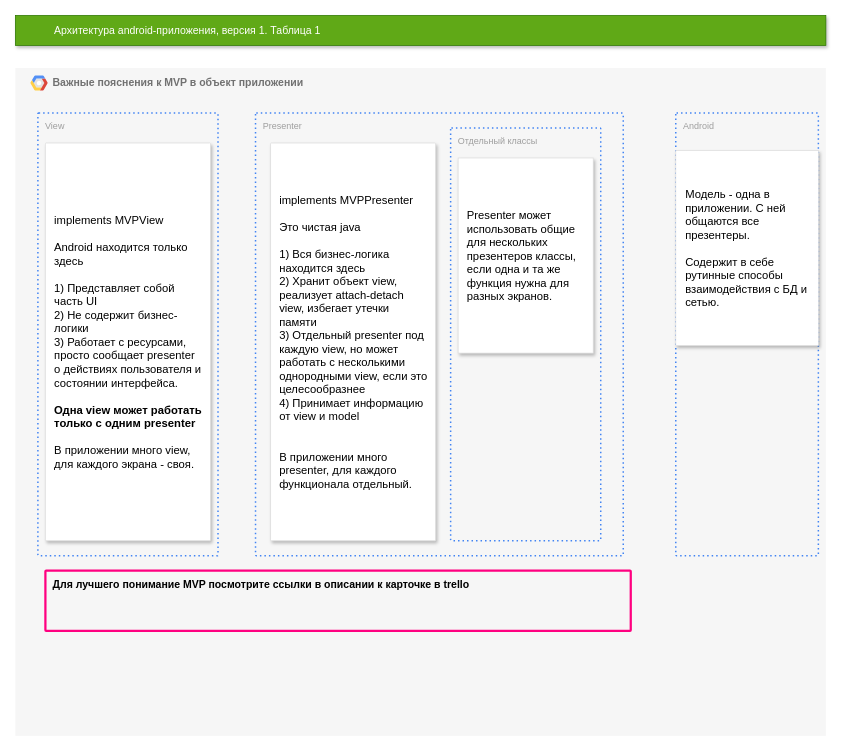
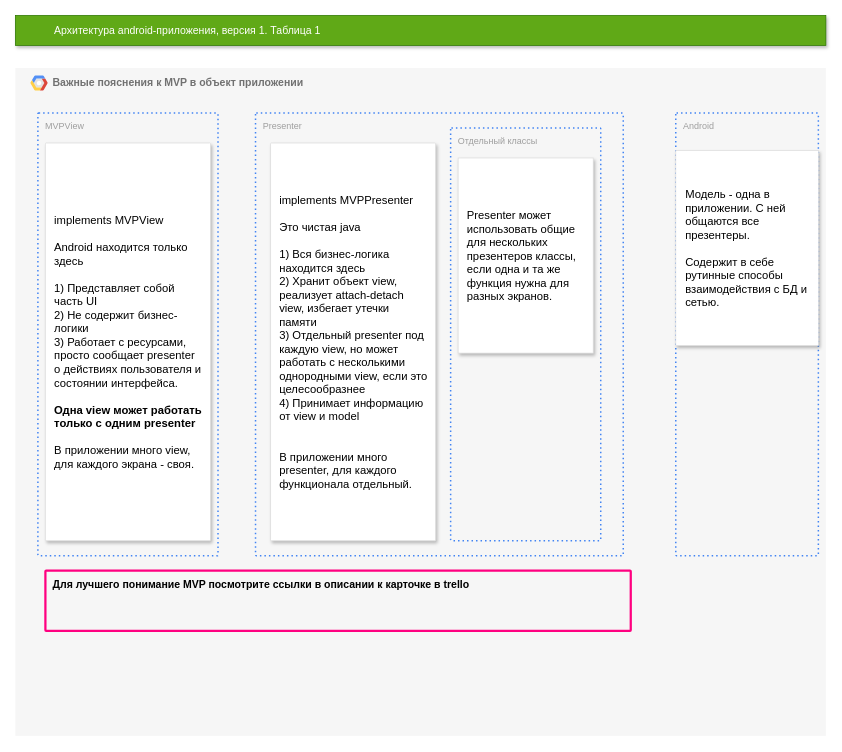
node "View": label "View" -> "MVPView"
